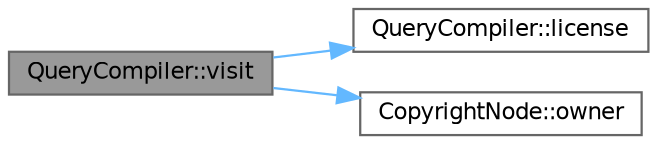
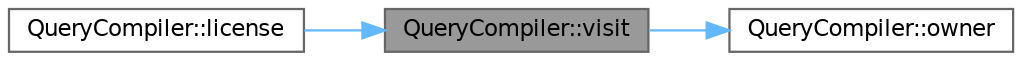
edge "QueryCompiler::visit" -> "QueryCompiler::license": reversed
node "CopyrightNode::owner": label "CopyrightNode::owner" -> "QueryCompiler::owner"
